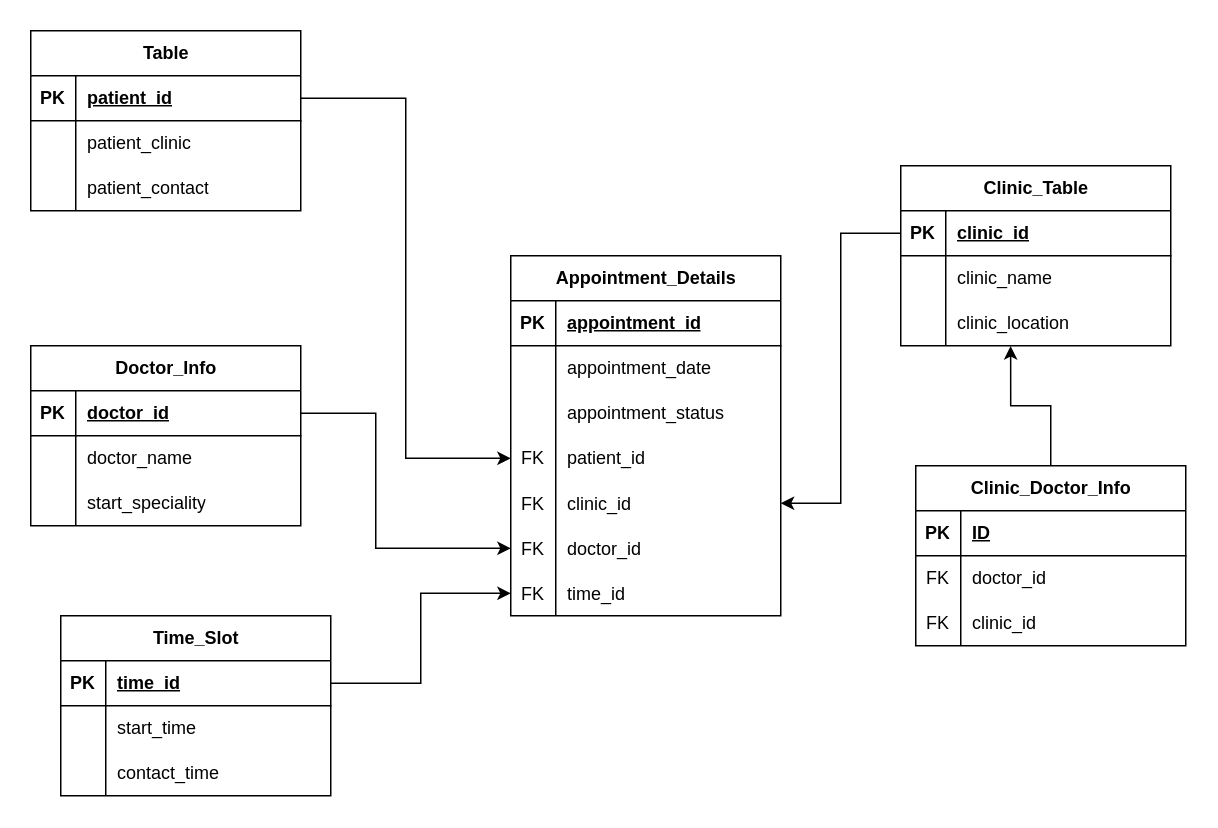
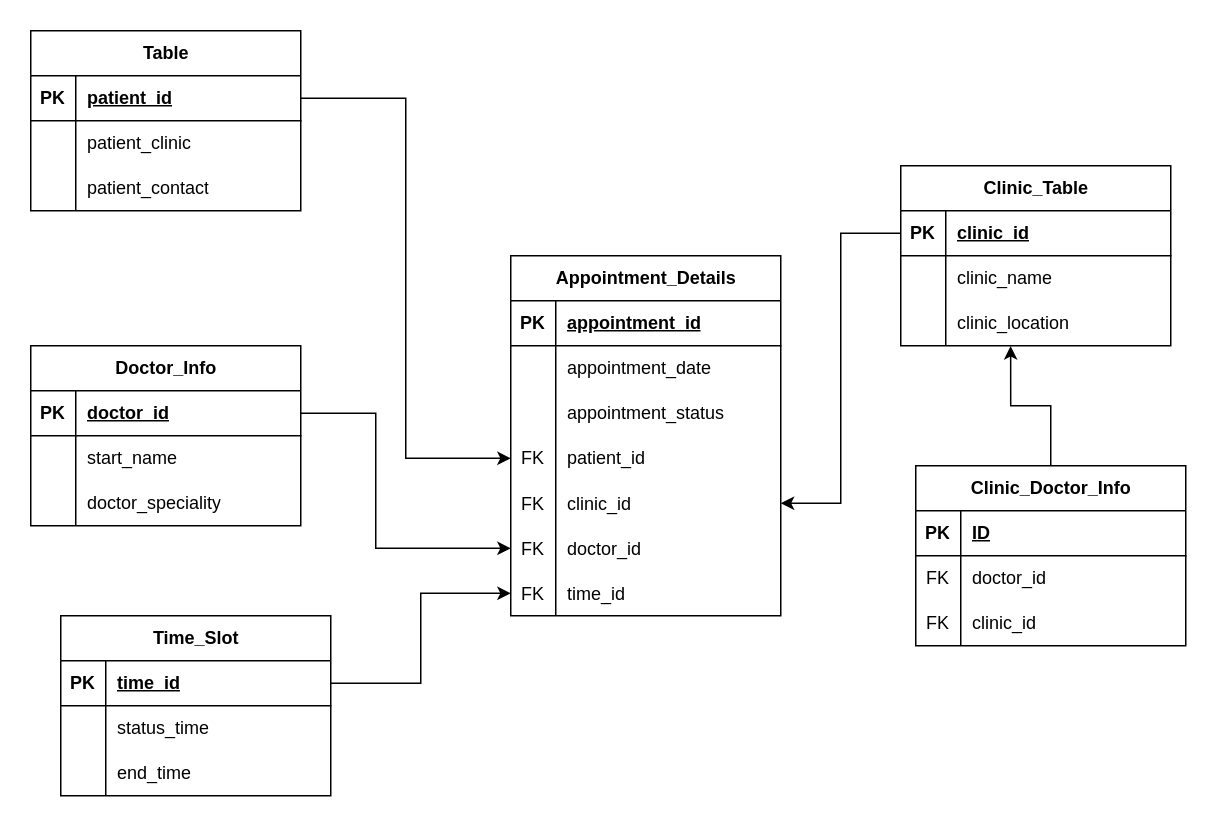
node "doctor_name": label "doctor_name" -> "start_name"
node "start_speciality": label "start_speciality" -> "doctor_speciality"
node "start_time": label "start_time" -> "status_time"
node "contact_time": label "contact_time" -> "end_time"
